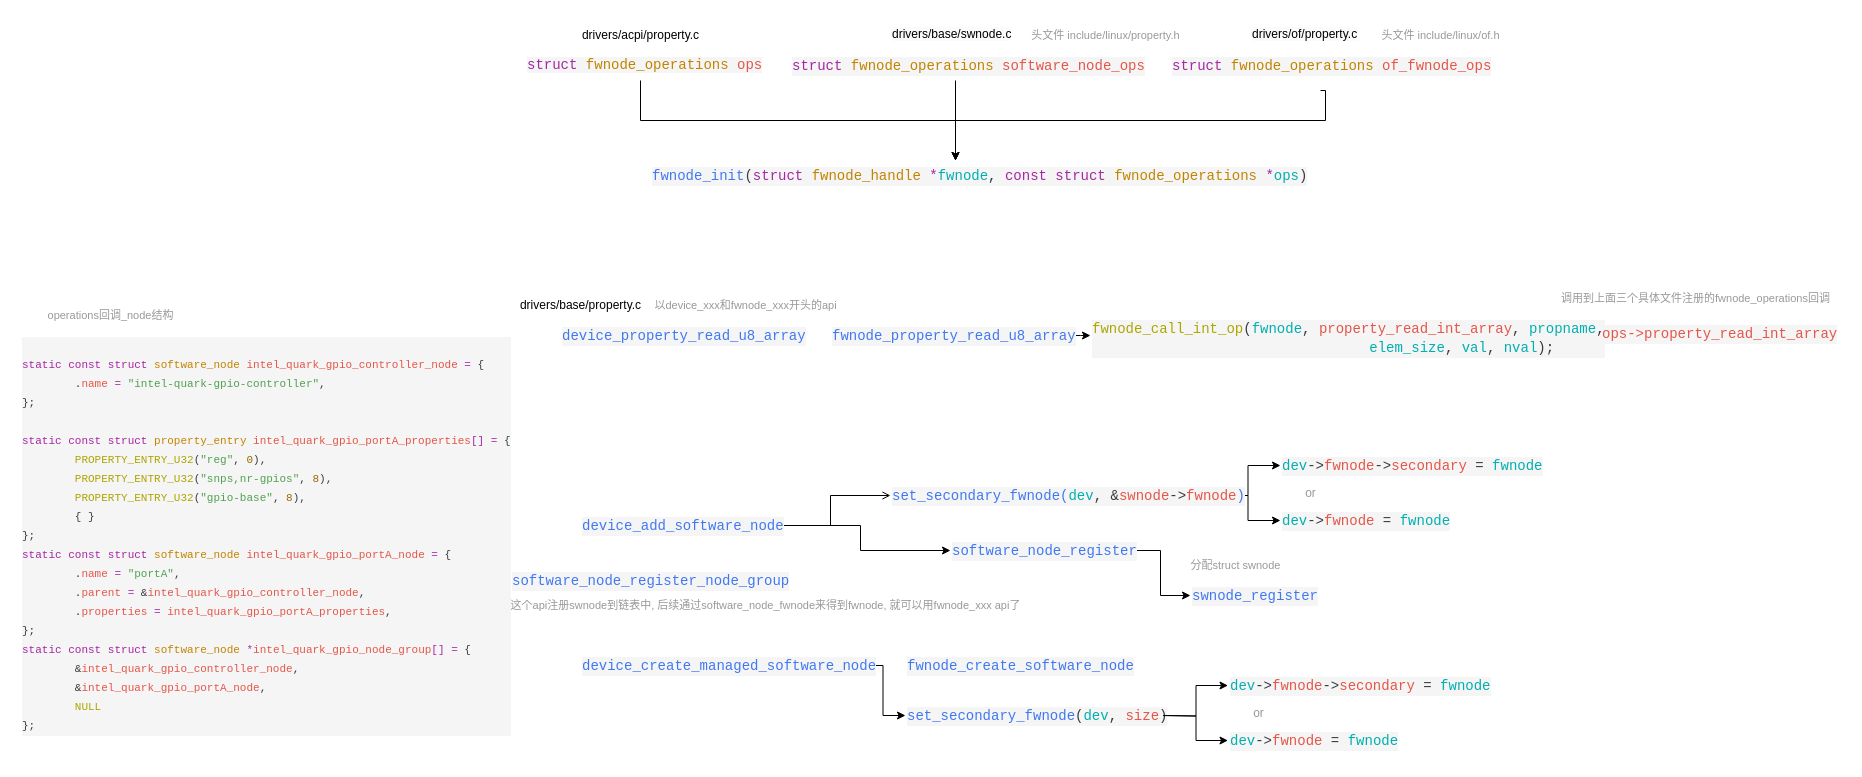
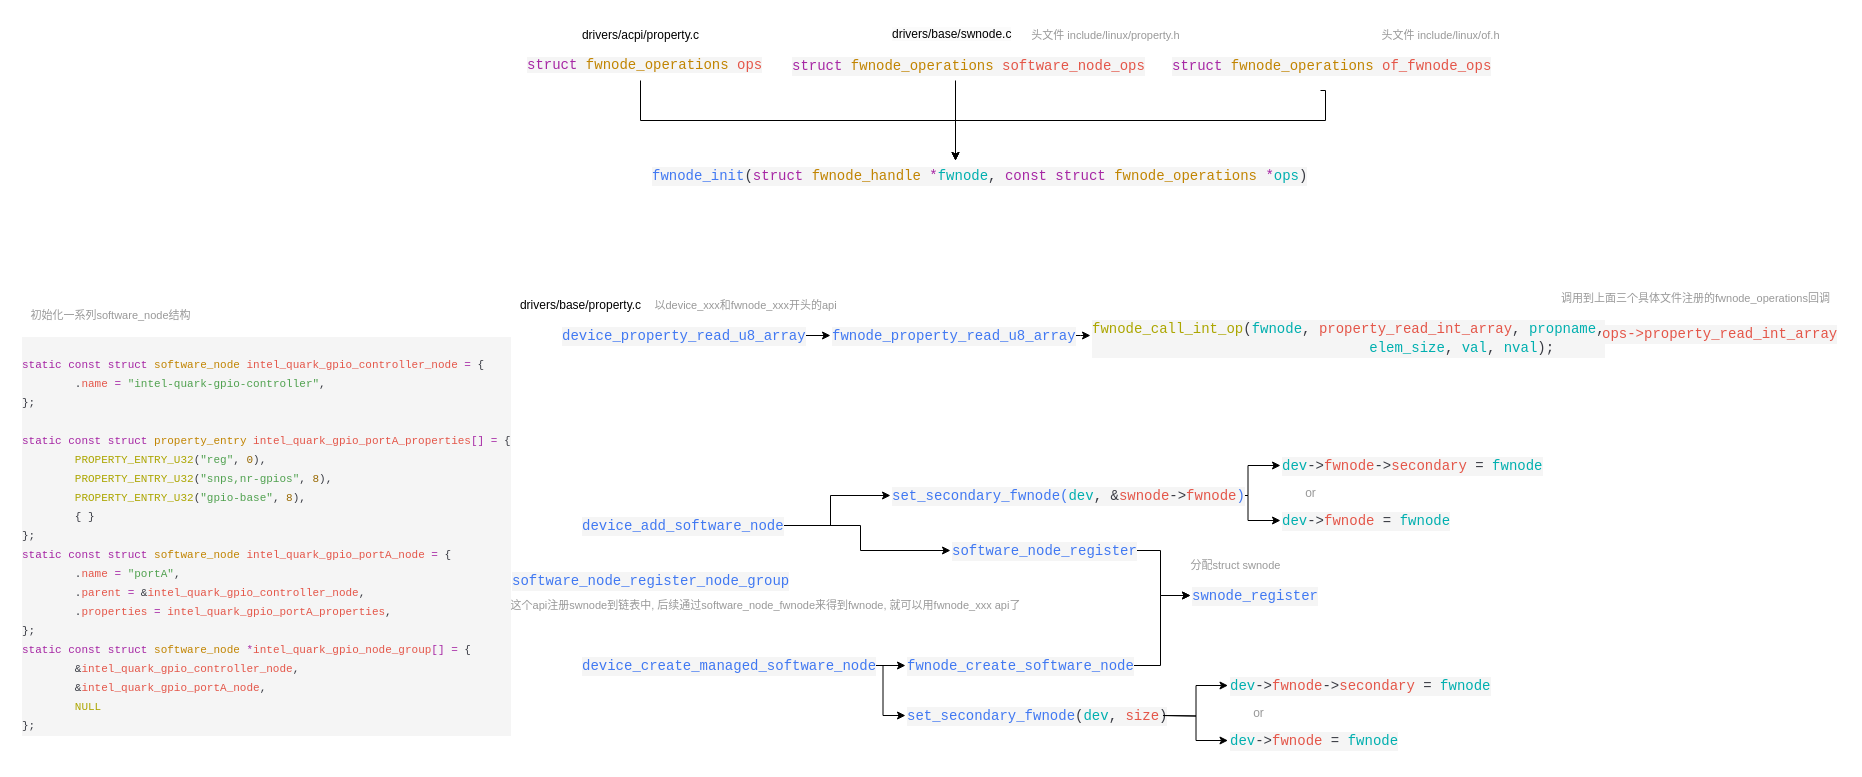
node "drivers/of/property.c": removed
node "operations回调_node结构": label "operations回调_node结构" -> "初始化一系列software_node结构"
edge "device_property_read_u8_array" -> "fwnode_property_read_u8_array": added
edge "device_add_software_node" -> "set_secondary_fwnode(dev, &swnode->fwnode)": arrowhead open -> classic
edge "fwnode_create_software_node" -> "swnode_register": added
edge "device_create_managed_software_node" -> "fwnode_create_software_node": added
